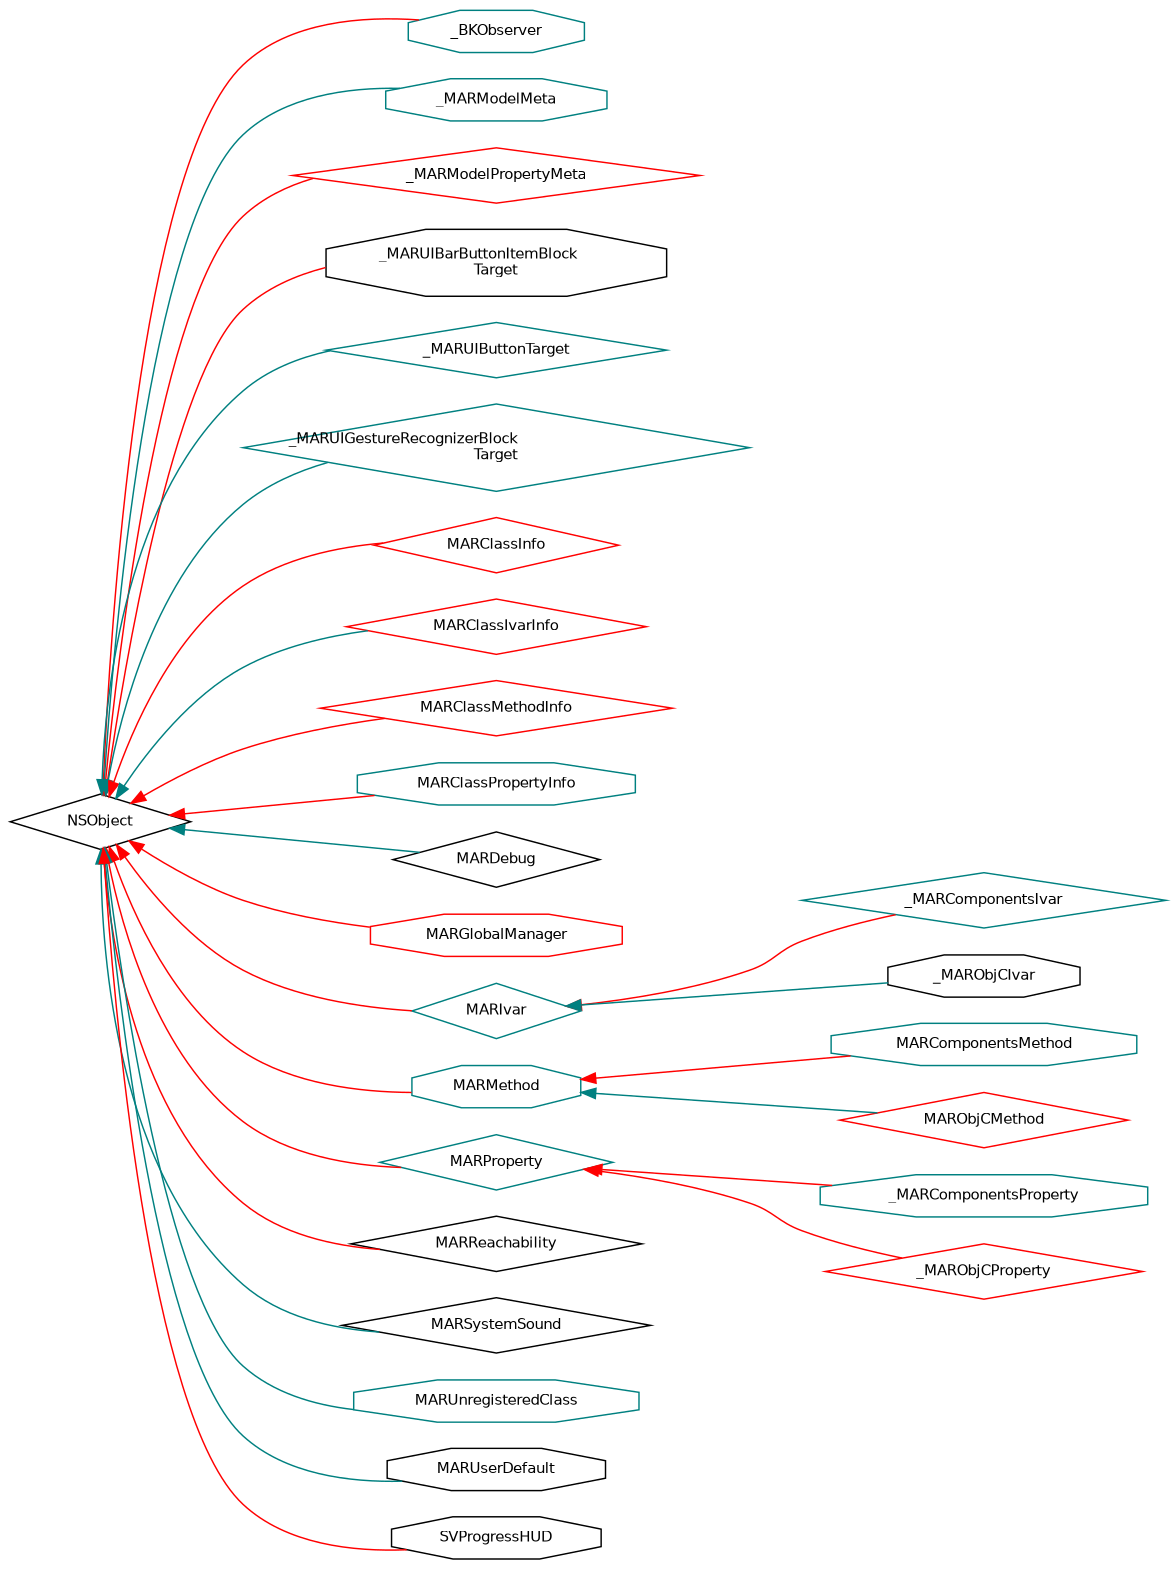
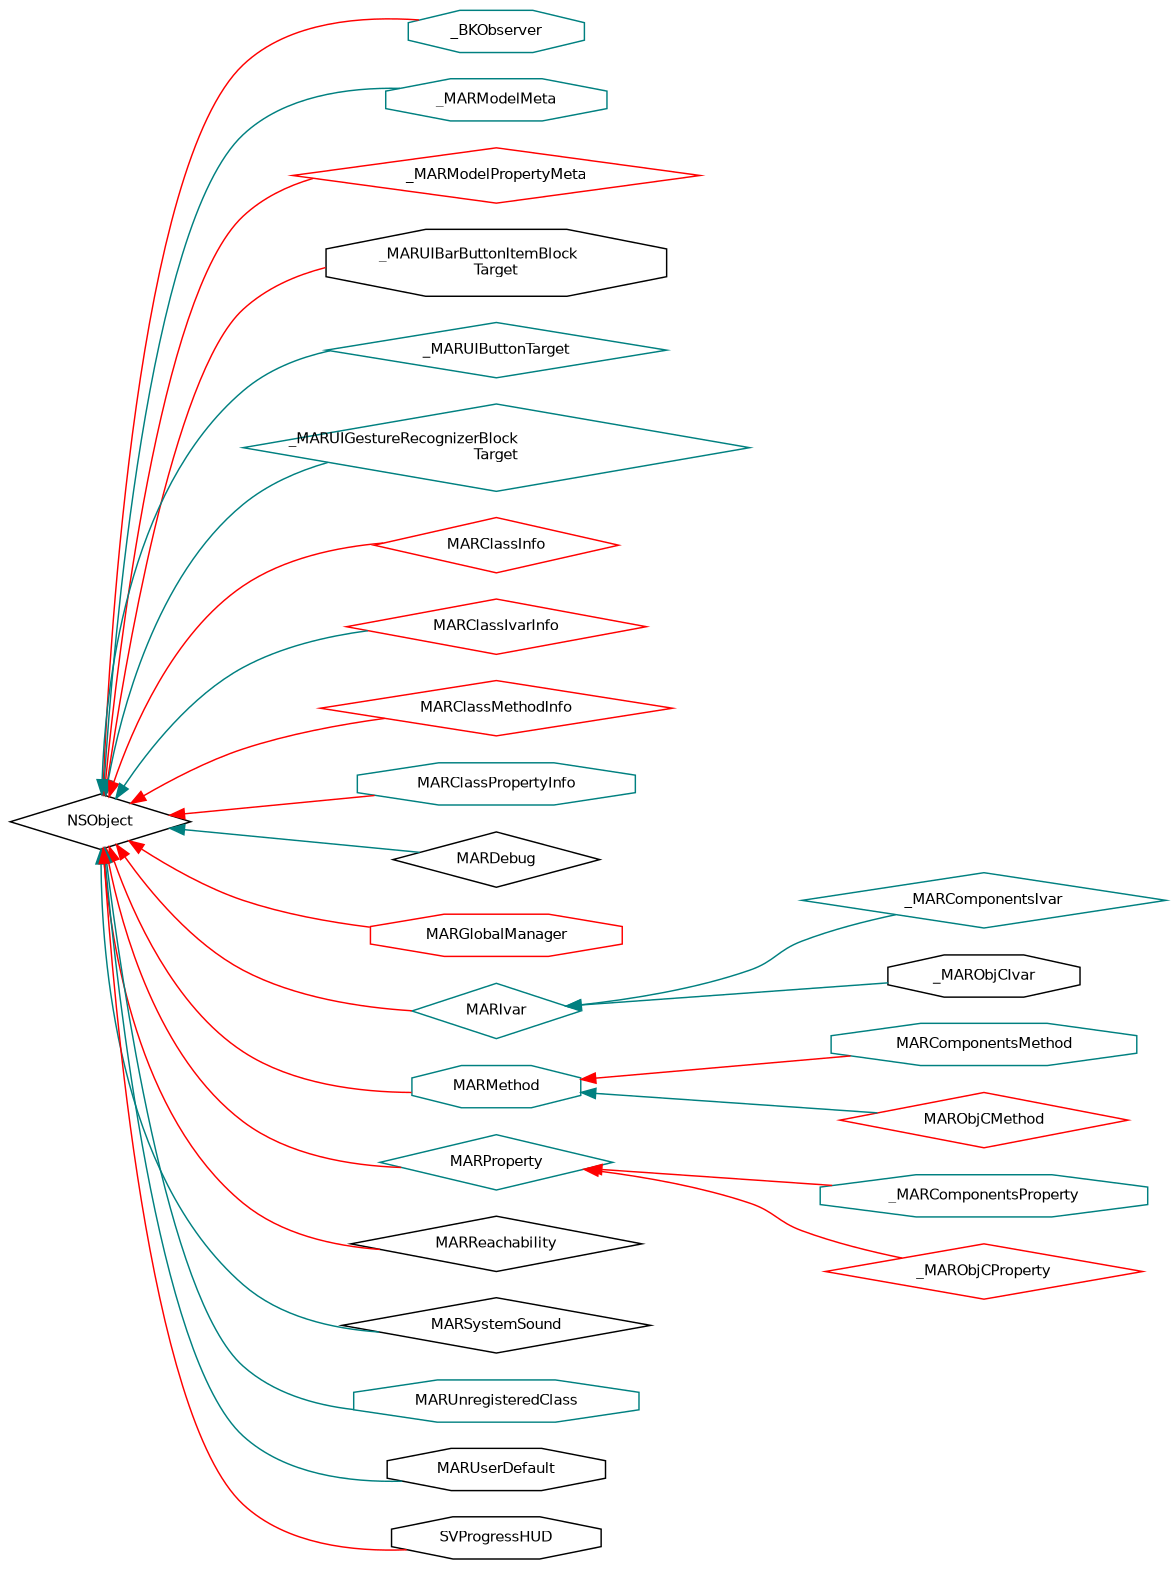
edge "_MARComponentsIvar" -> "MARIvar": color red -> teal
